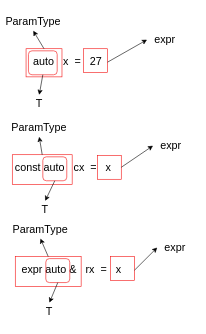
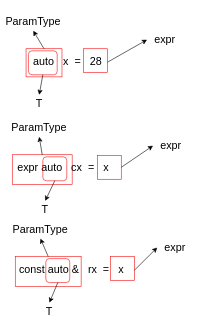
node "auto x = 27": label "auto x = 27" -> "auto x = 28"
node "const auto cx = x": label "const auto cx = x" -> "expr auto cx = x"
node "expr auto & rx = x": label "expr auto & rx = x" -> "const auto & rx = x"
